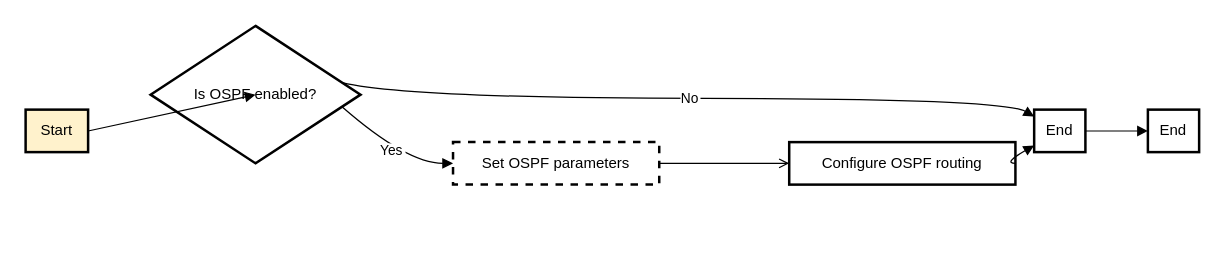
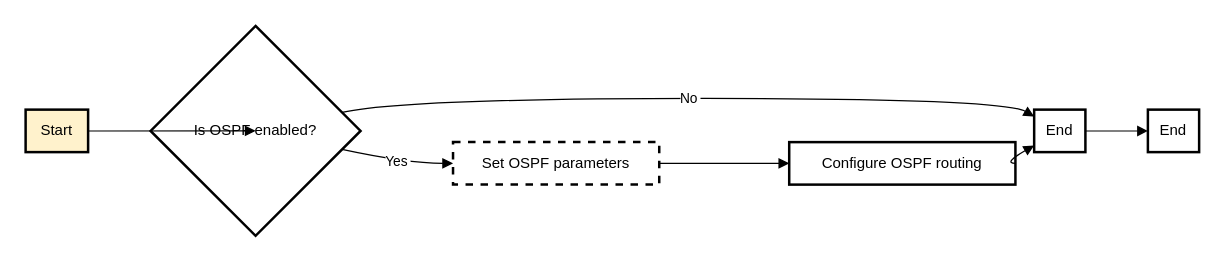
node "Is OSPF enabled?": size 210x138 -> 210x210
edge "Set OSPF parameters" -> "Configure OSPF routing": arrowhead open -> block
